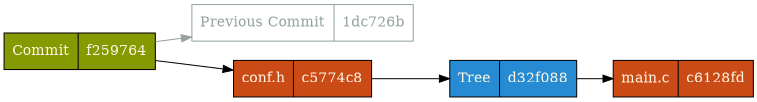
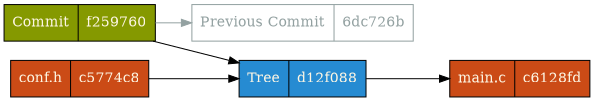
node "Previous Commit": text "1dc726b" -> "6dc726b"
node "Commit": text "f259764" -> "f259760"
edge "Commit" -> "conf.h": now "Commit" -> "Tree"
node "Tree": text "d32f088" -> "d12f088"
